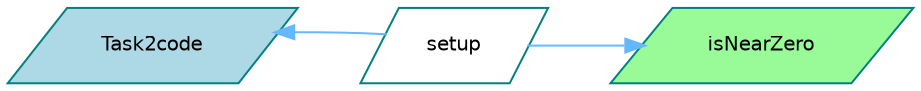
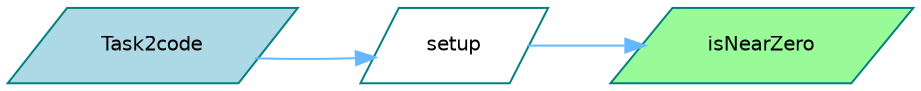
edge "setup" -> "Task2code": reversed
